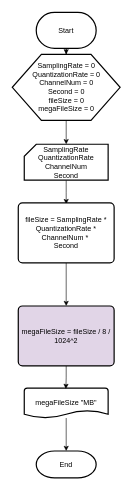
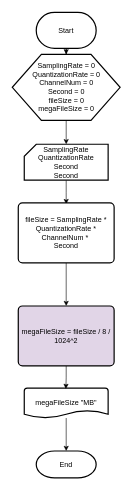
node "SamplingRateQuantizationRateChannelNumSecond": label "SamplingRateQuantizationRateChannelNumSecond" -> "SamplingRateQuantizationRateSecondSecond"
